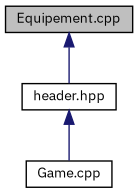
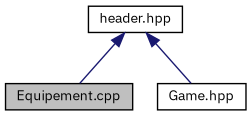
edge "header.hpp" -> "Equipement.cpp": reversed
node "Game.cpp": label "Game.cpp" -> "Game.hpp"
